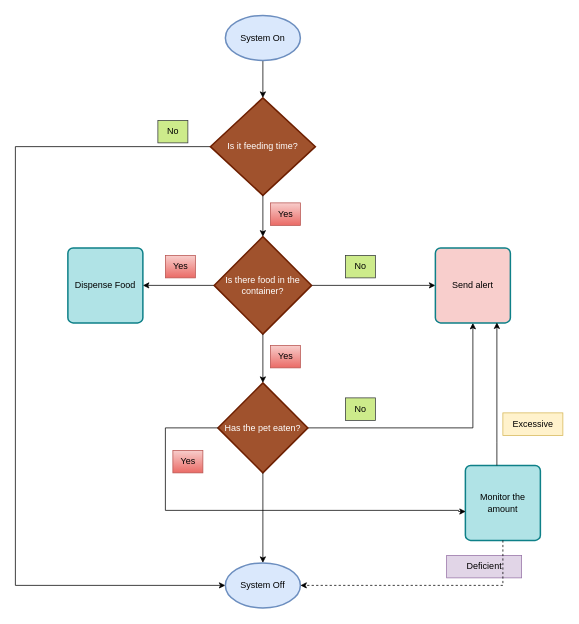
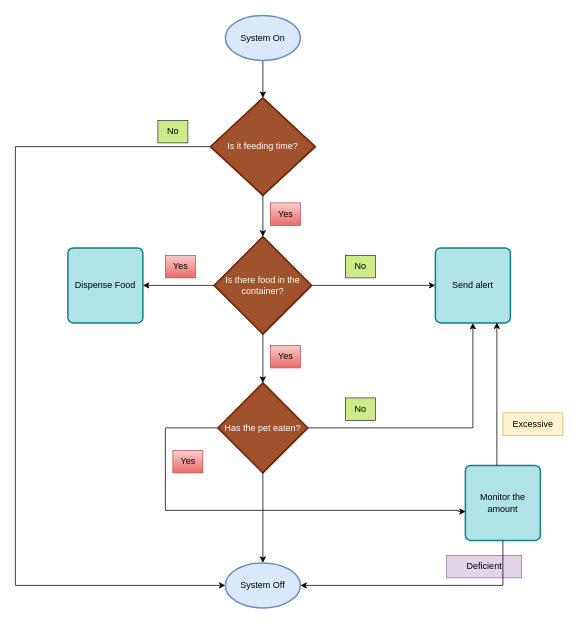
node "Send alert": fillcolor #f8cecc -> #b0e3e6
edge "Monitor the amount" -> "System Off": style dashed -> solid
